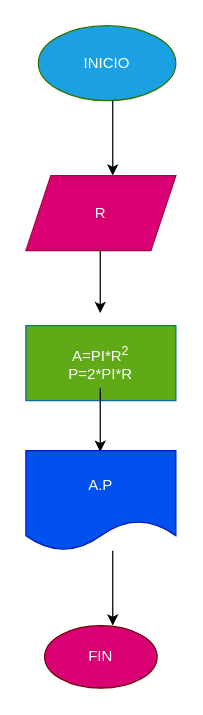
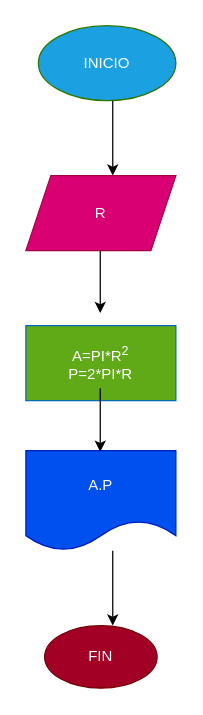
node "FIN": fillcolor #d80073 -> #a20025
